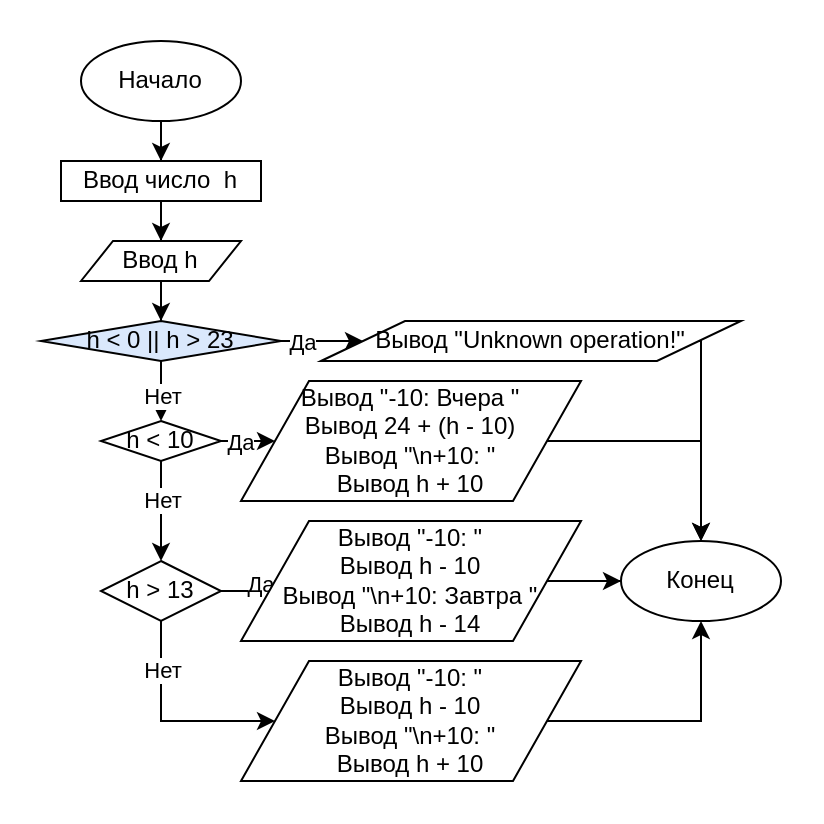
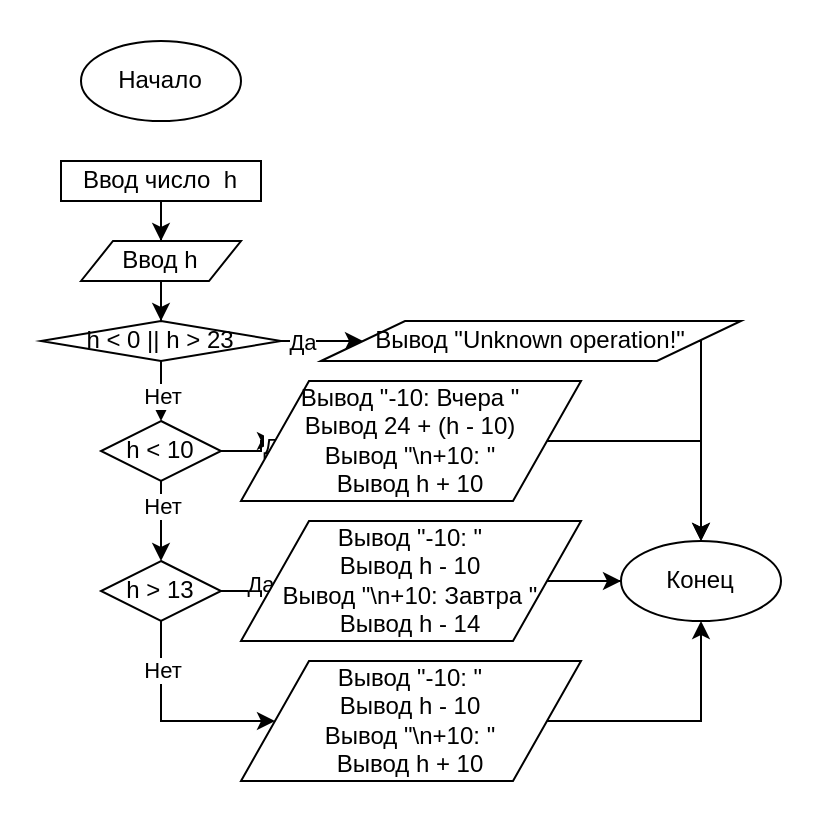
edge "Начало" -> "Ввод число h": removed
node "h < 0 || h > 23": fillcolor #dae8fc -> #ffffff
node "h < 10": size 120x40 -> 120x60
